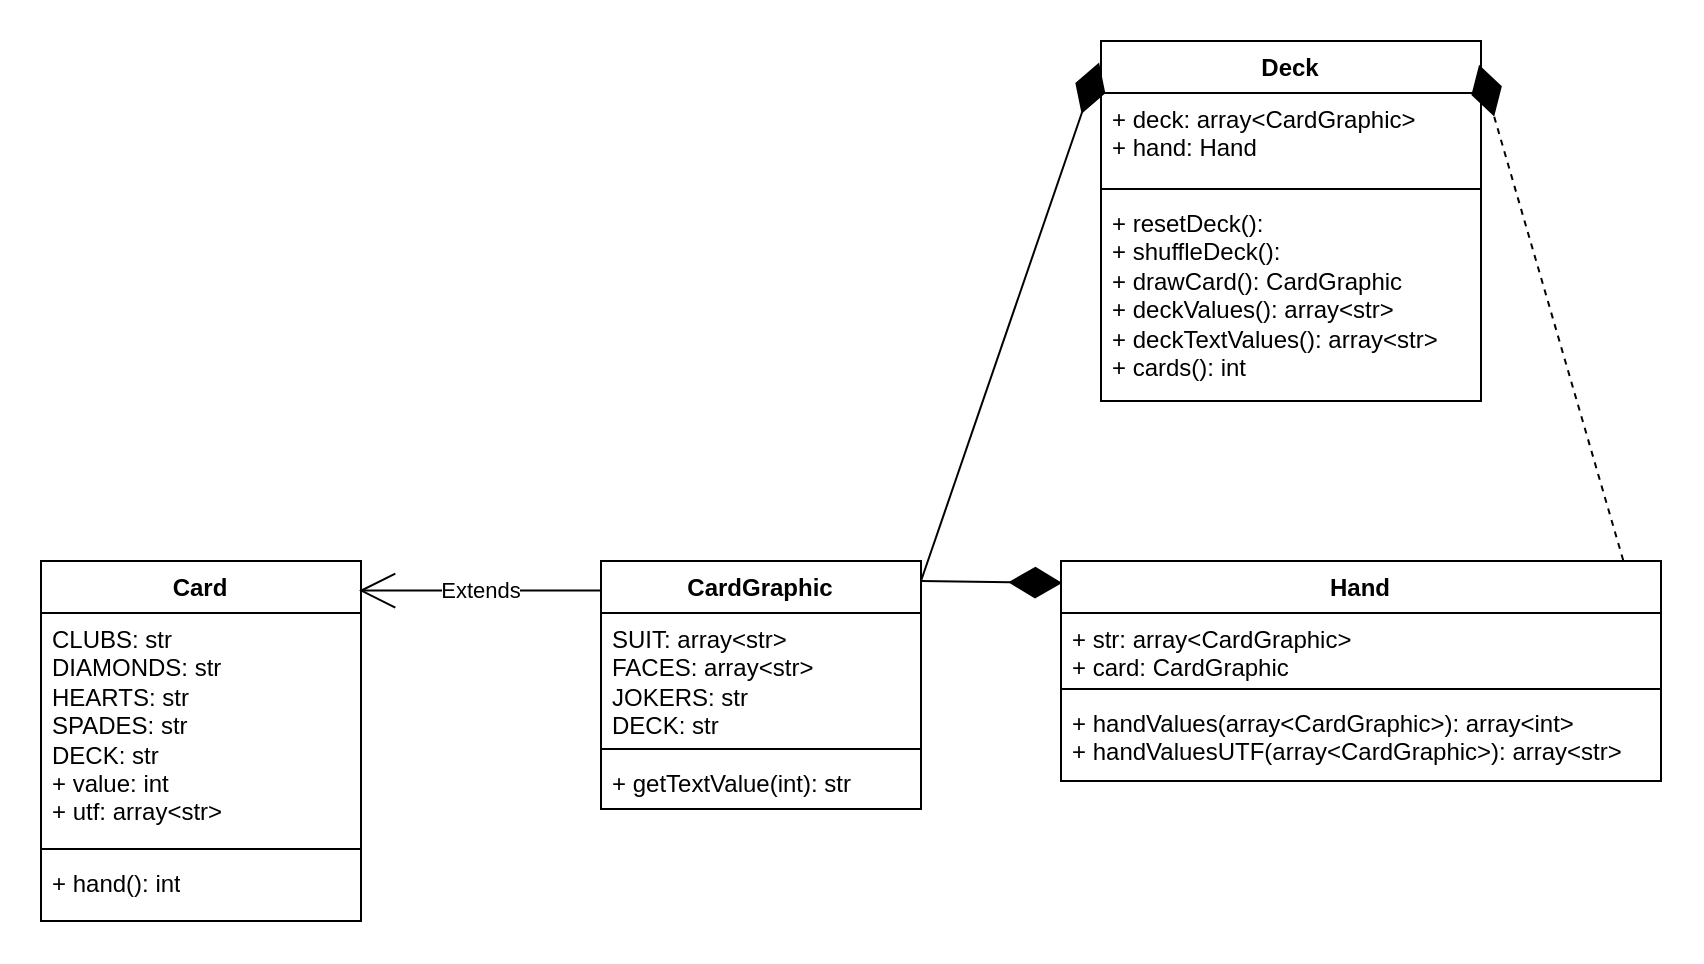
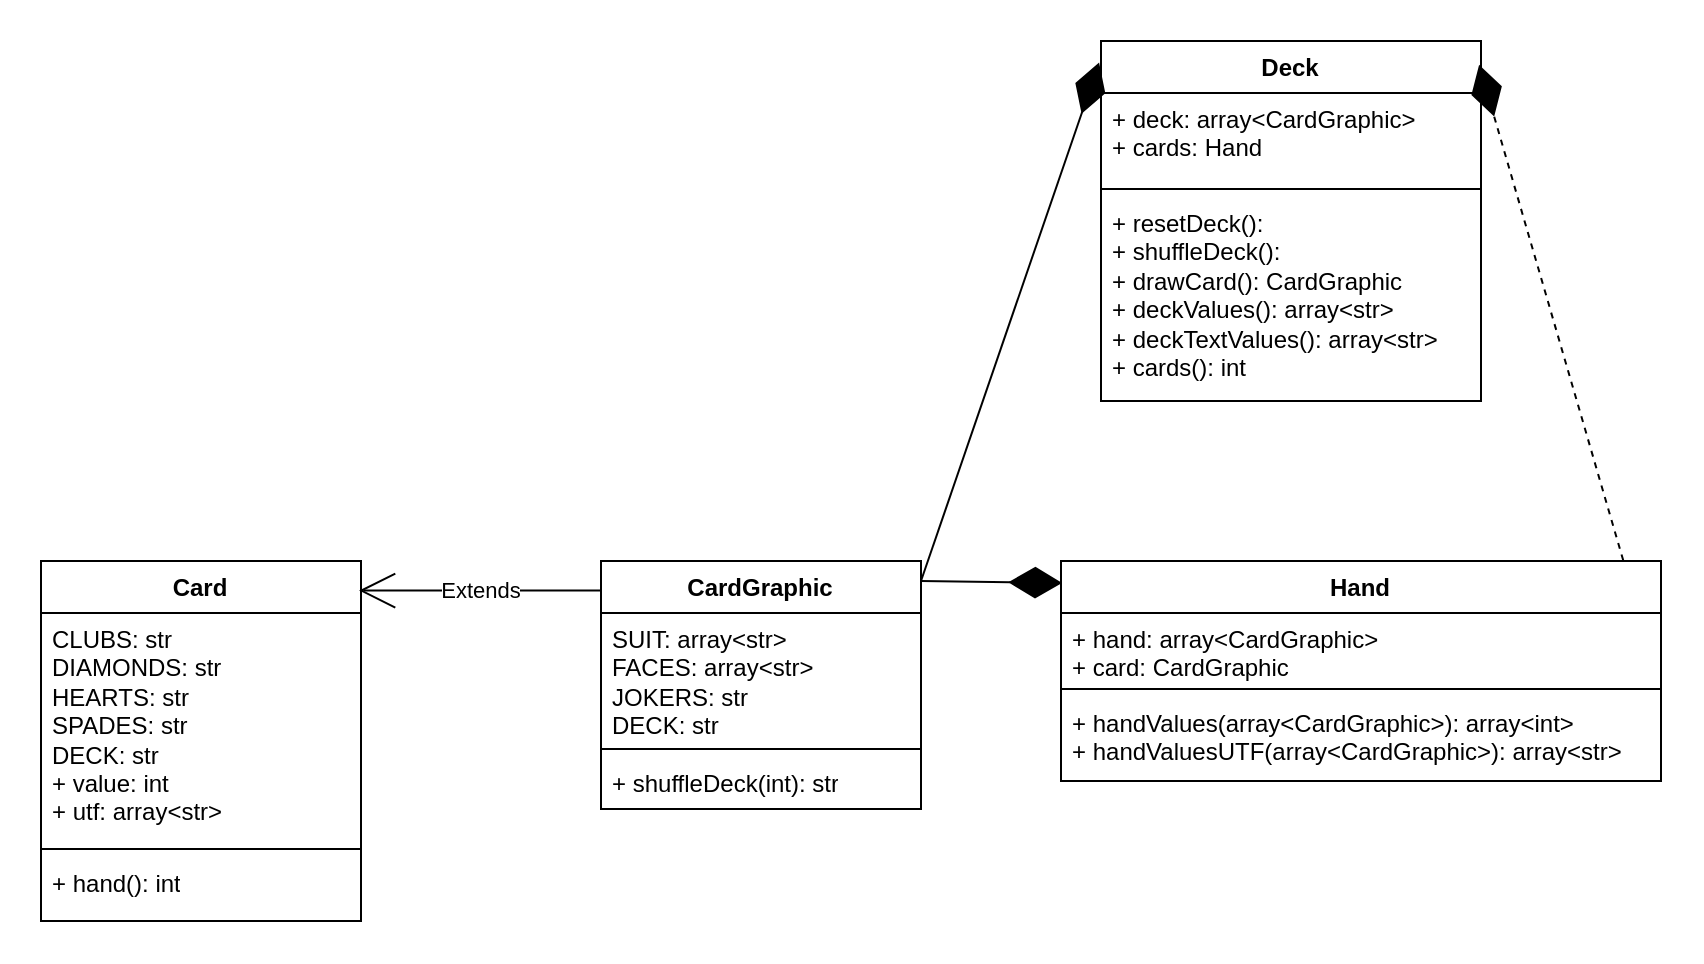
node "+ deck: array<CardGraphic> + hand: Hand": label "+ deck: array<CardGraphic> + hand: Hand" -> "+ deck: array<CardGraphic> + cards: Hand"
node "+ str: array<CardGraphic> + card: CardGraphic": label "+ str: array<CardGraphic> + card: CardGraphic" -> "+ hand: array<CardGraphic> + card: CardGraphic"
node "+ getTextValue(int): str": label "+ getTextValue(int): str" -> "+ shuffleDeck(int): str"
